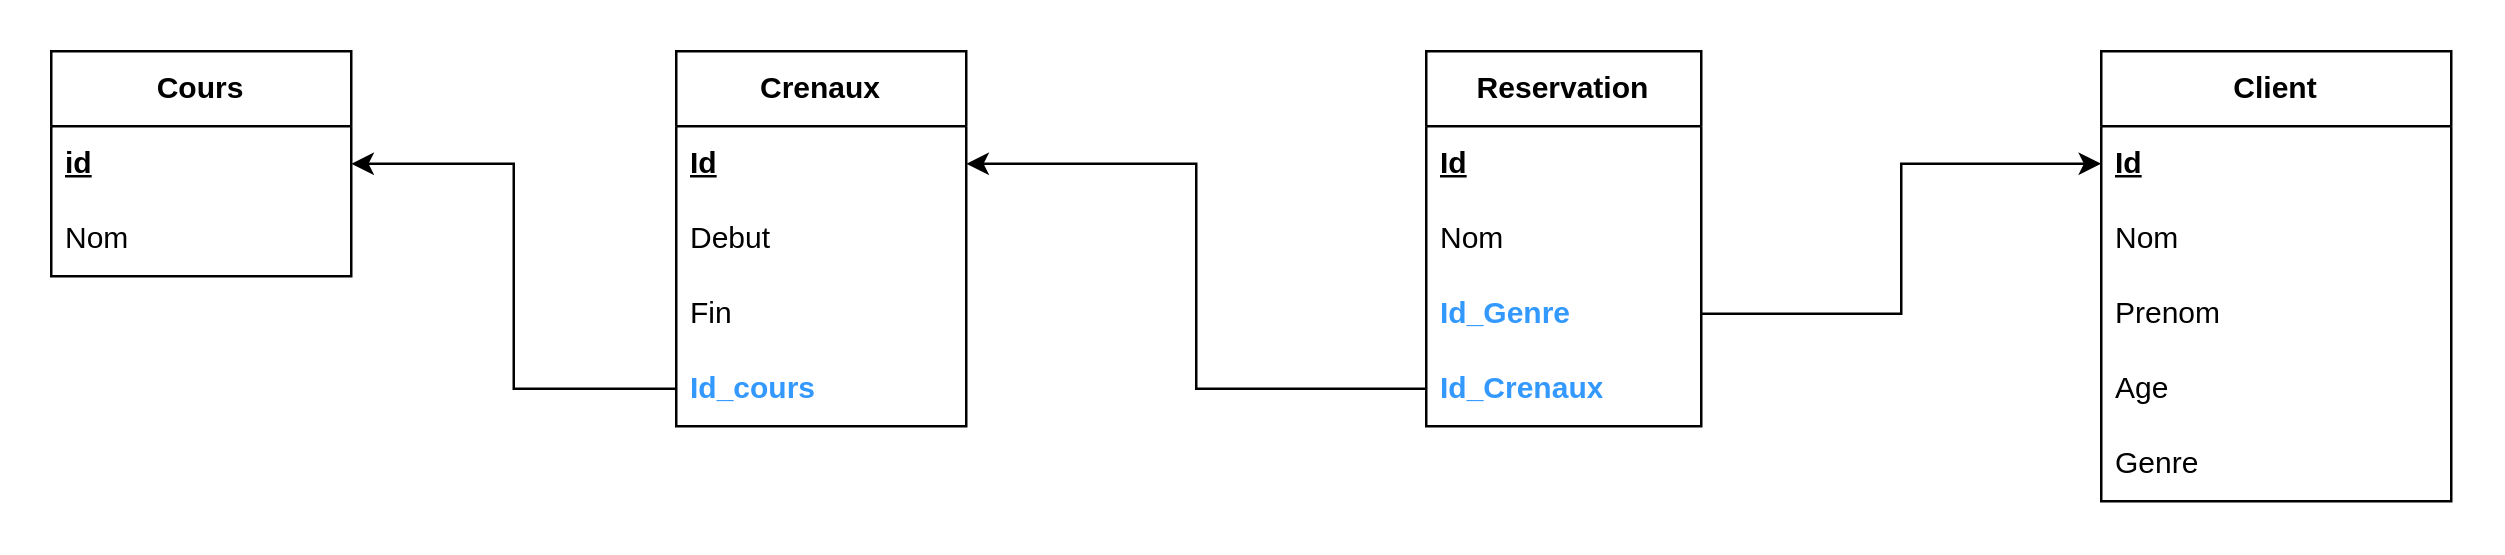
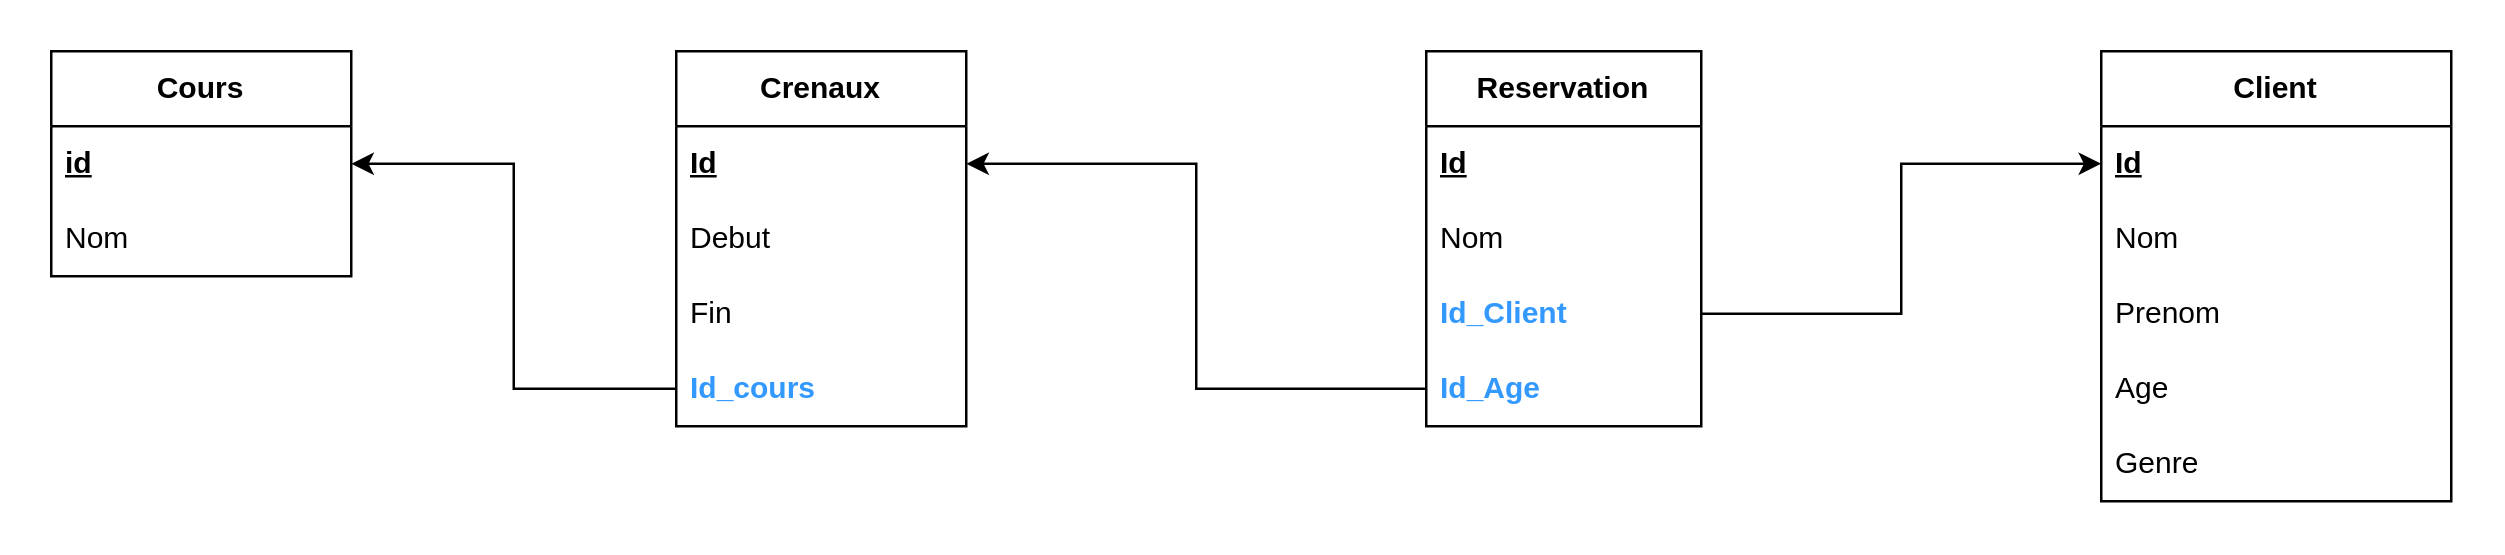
node "Id_Genre": label "Id_Genre" -> "Id_Client"
node "Id_Crenaux": label "Id_Crenaux" -> "Id_Age"
